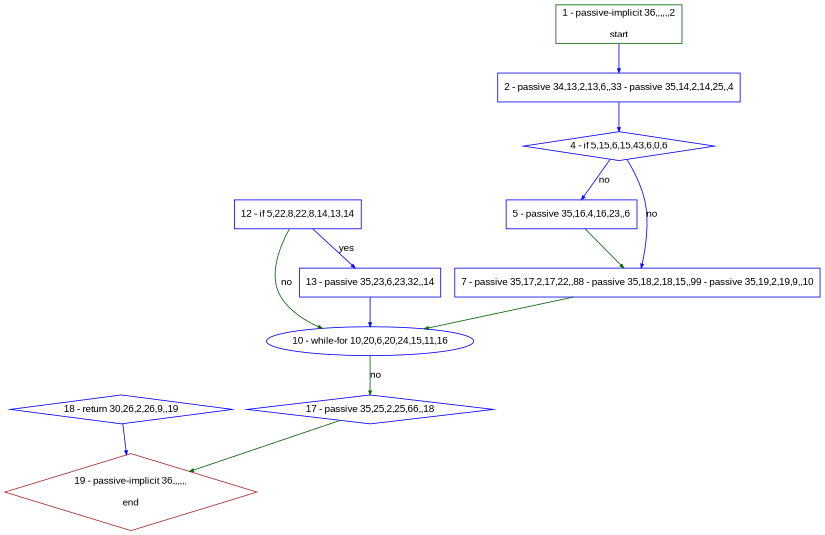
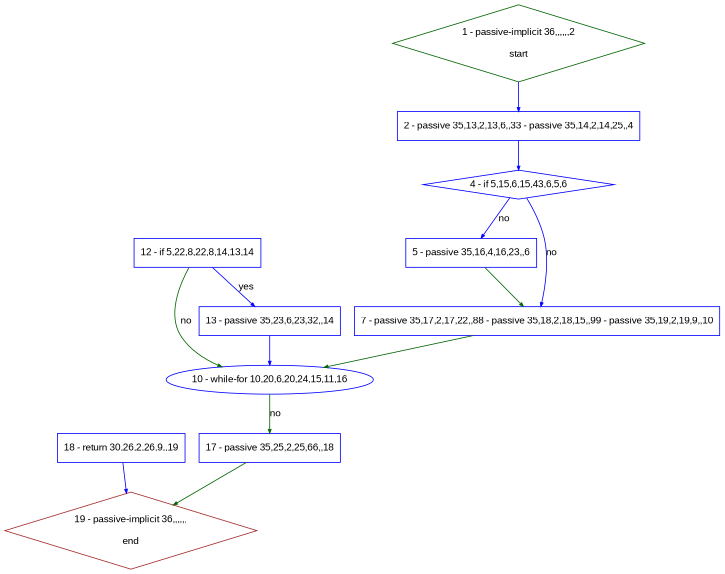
node "1 - passive-implicit 36,,,,,,2 start": shape box -> diamond
node "2 - passive 34,13,2,13,6,,33 - passive 35,14,2,14,25,,4": label "2 - passive 34,13,2,13,6,,33 - passive 35,14,2,14,25,,4" -> "2 - passive 35,13,2,13,6,,33 - passive 35,14,2,14,25,,4"
node "4 - if 5,15,6,15,43,6,0,6": label "4 - if 5,15,6,15,43,6,0,6" -> "4 - if 5,15,6,15,43,6,5,6"
node "18 - return 30,26,2,26,9,,19": shape diamond -> box
node "17 - passive 35,25,2,25,66,,18": shape diamond -> box
